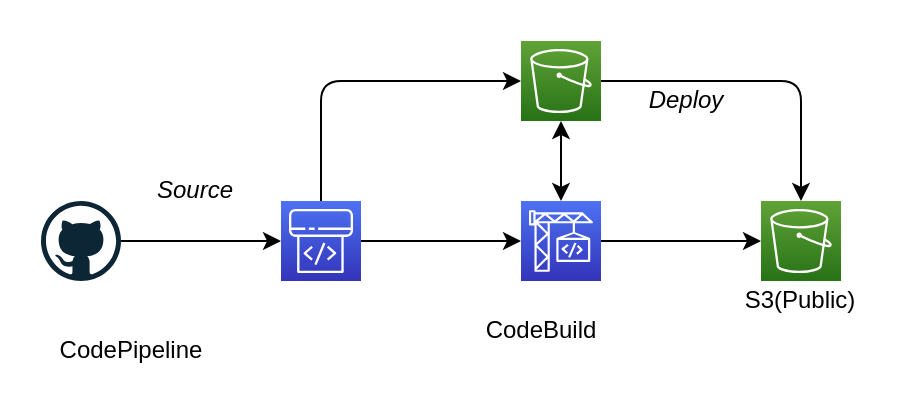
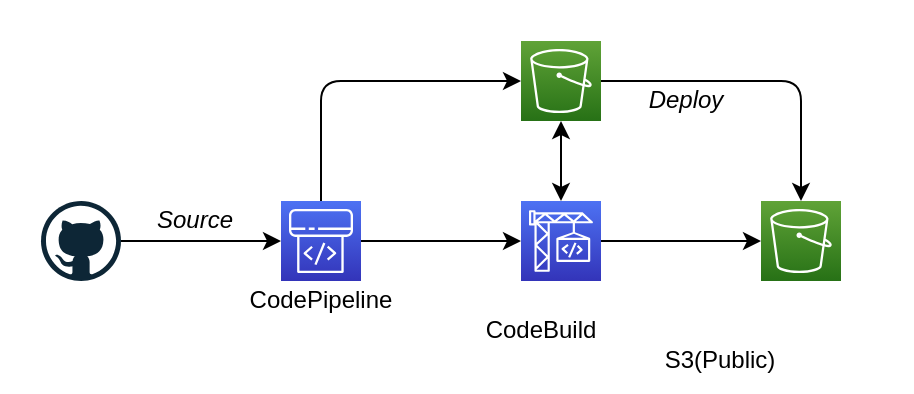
node "Source": moved (196, 191) -> (196, 221)
node "S3(Public)": moved (801, 301) -> (721, 361)
node "CodePipeline": moved (131, 351) -> (321, 301)
